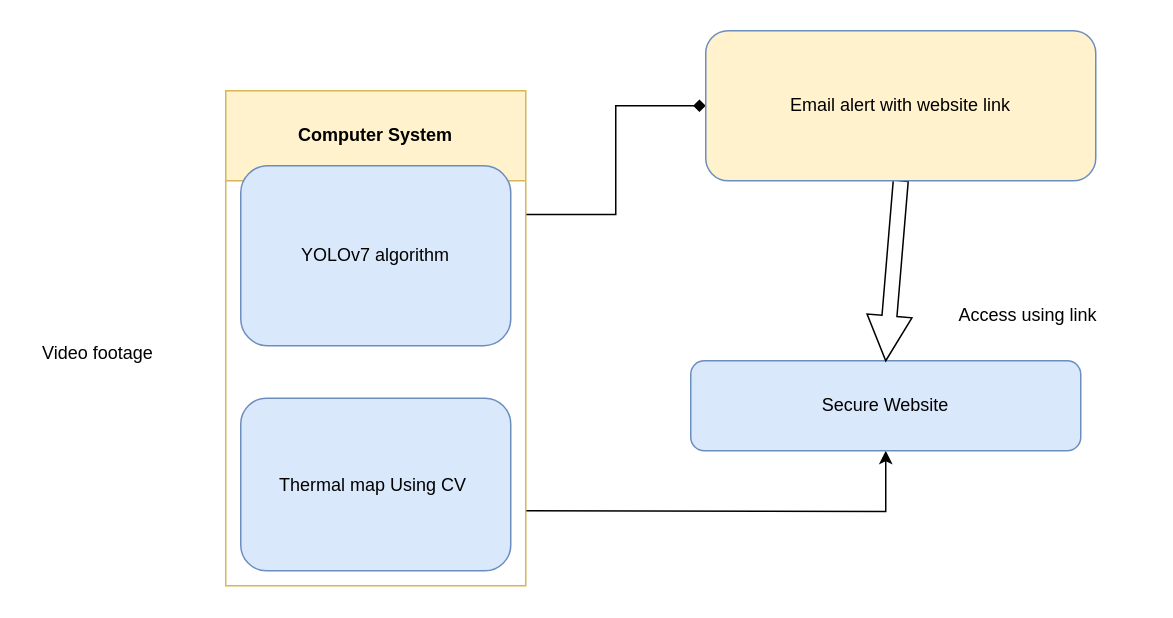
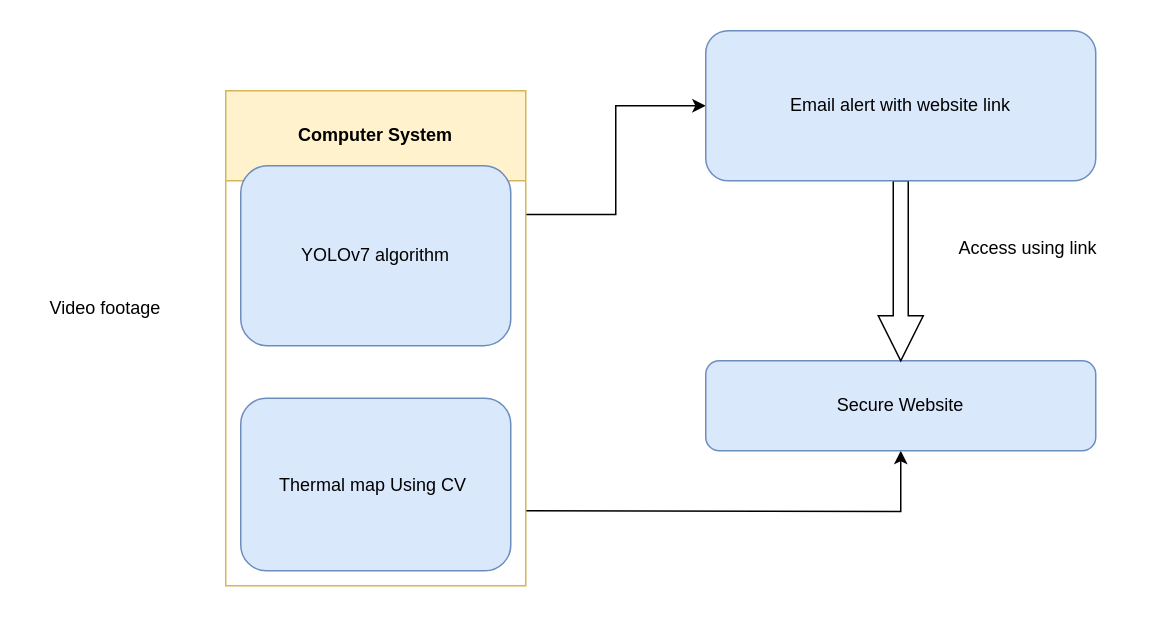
edge "Computer System" -> "Email alert with website link": arrowhead diamond -> classic
node "Email alert with website link": fillcolor #fff2cc -> #dae8fc
node "Access using link": moved (1028, 316) -> (1028, 248)
node "Video footage": moved (98, 353) -> (106, 308)
node "Secure Website": moved (886, 406) -> (901, 406)
